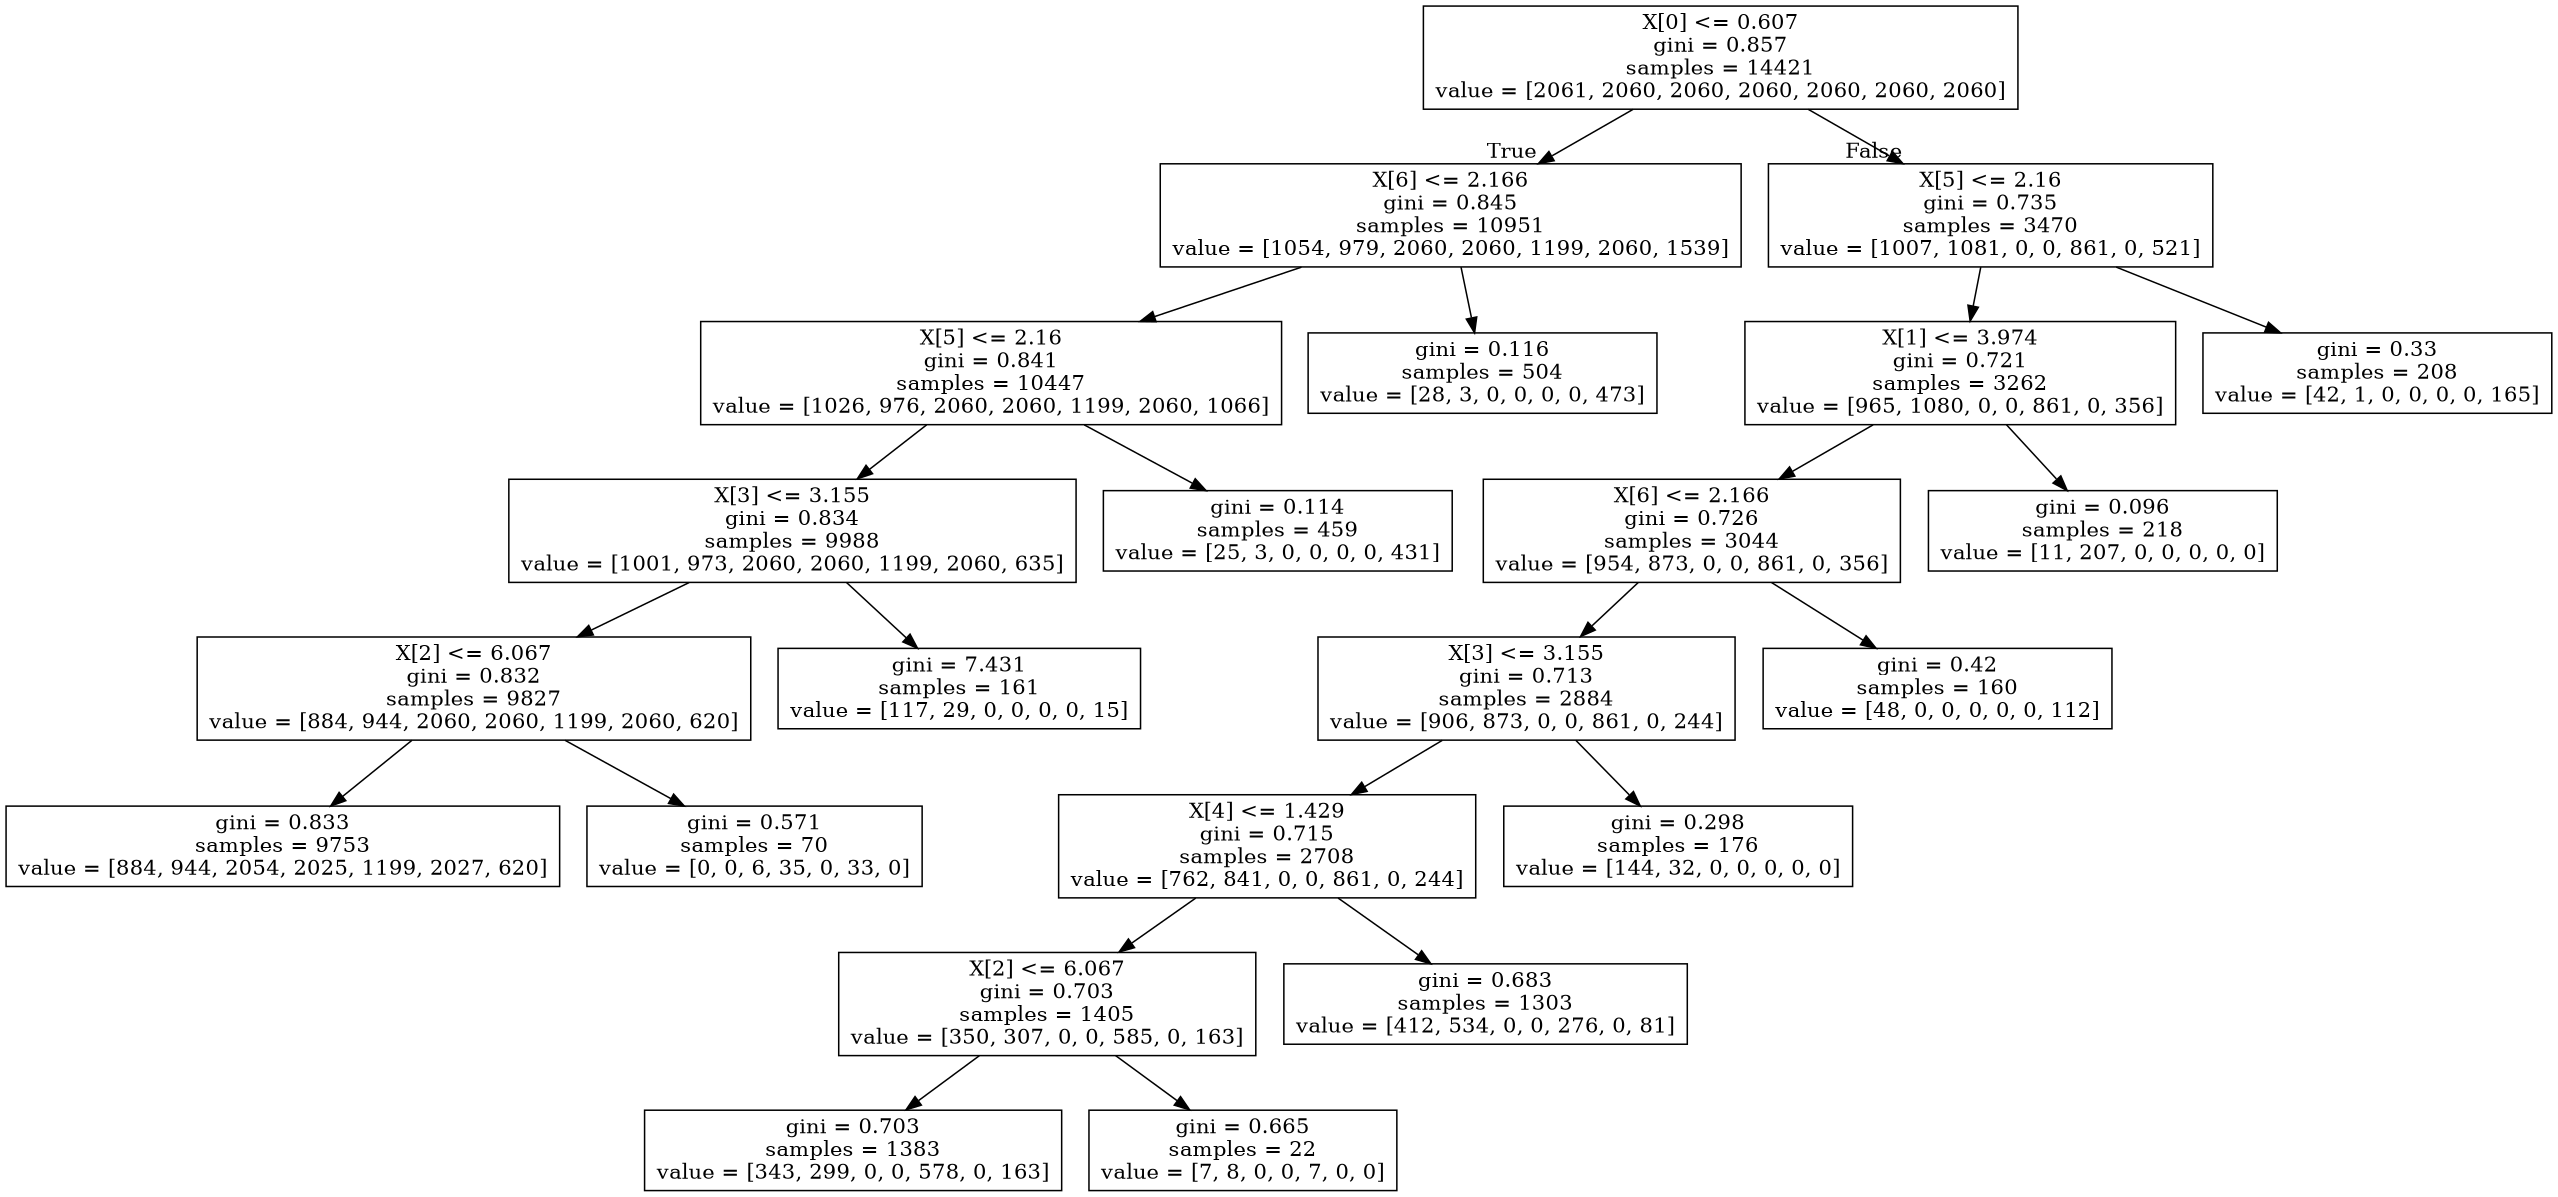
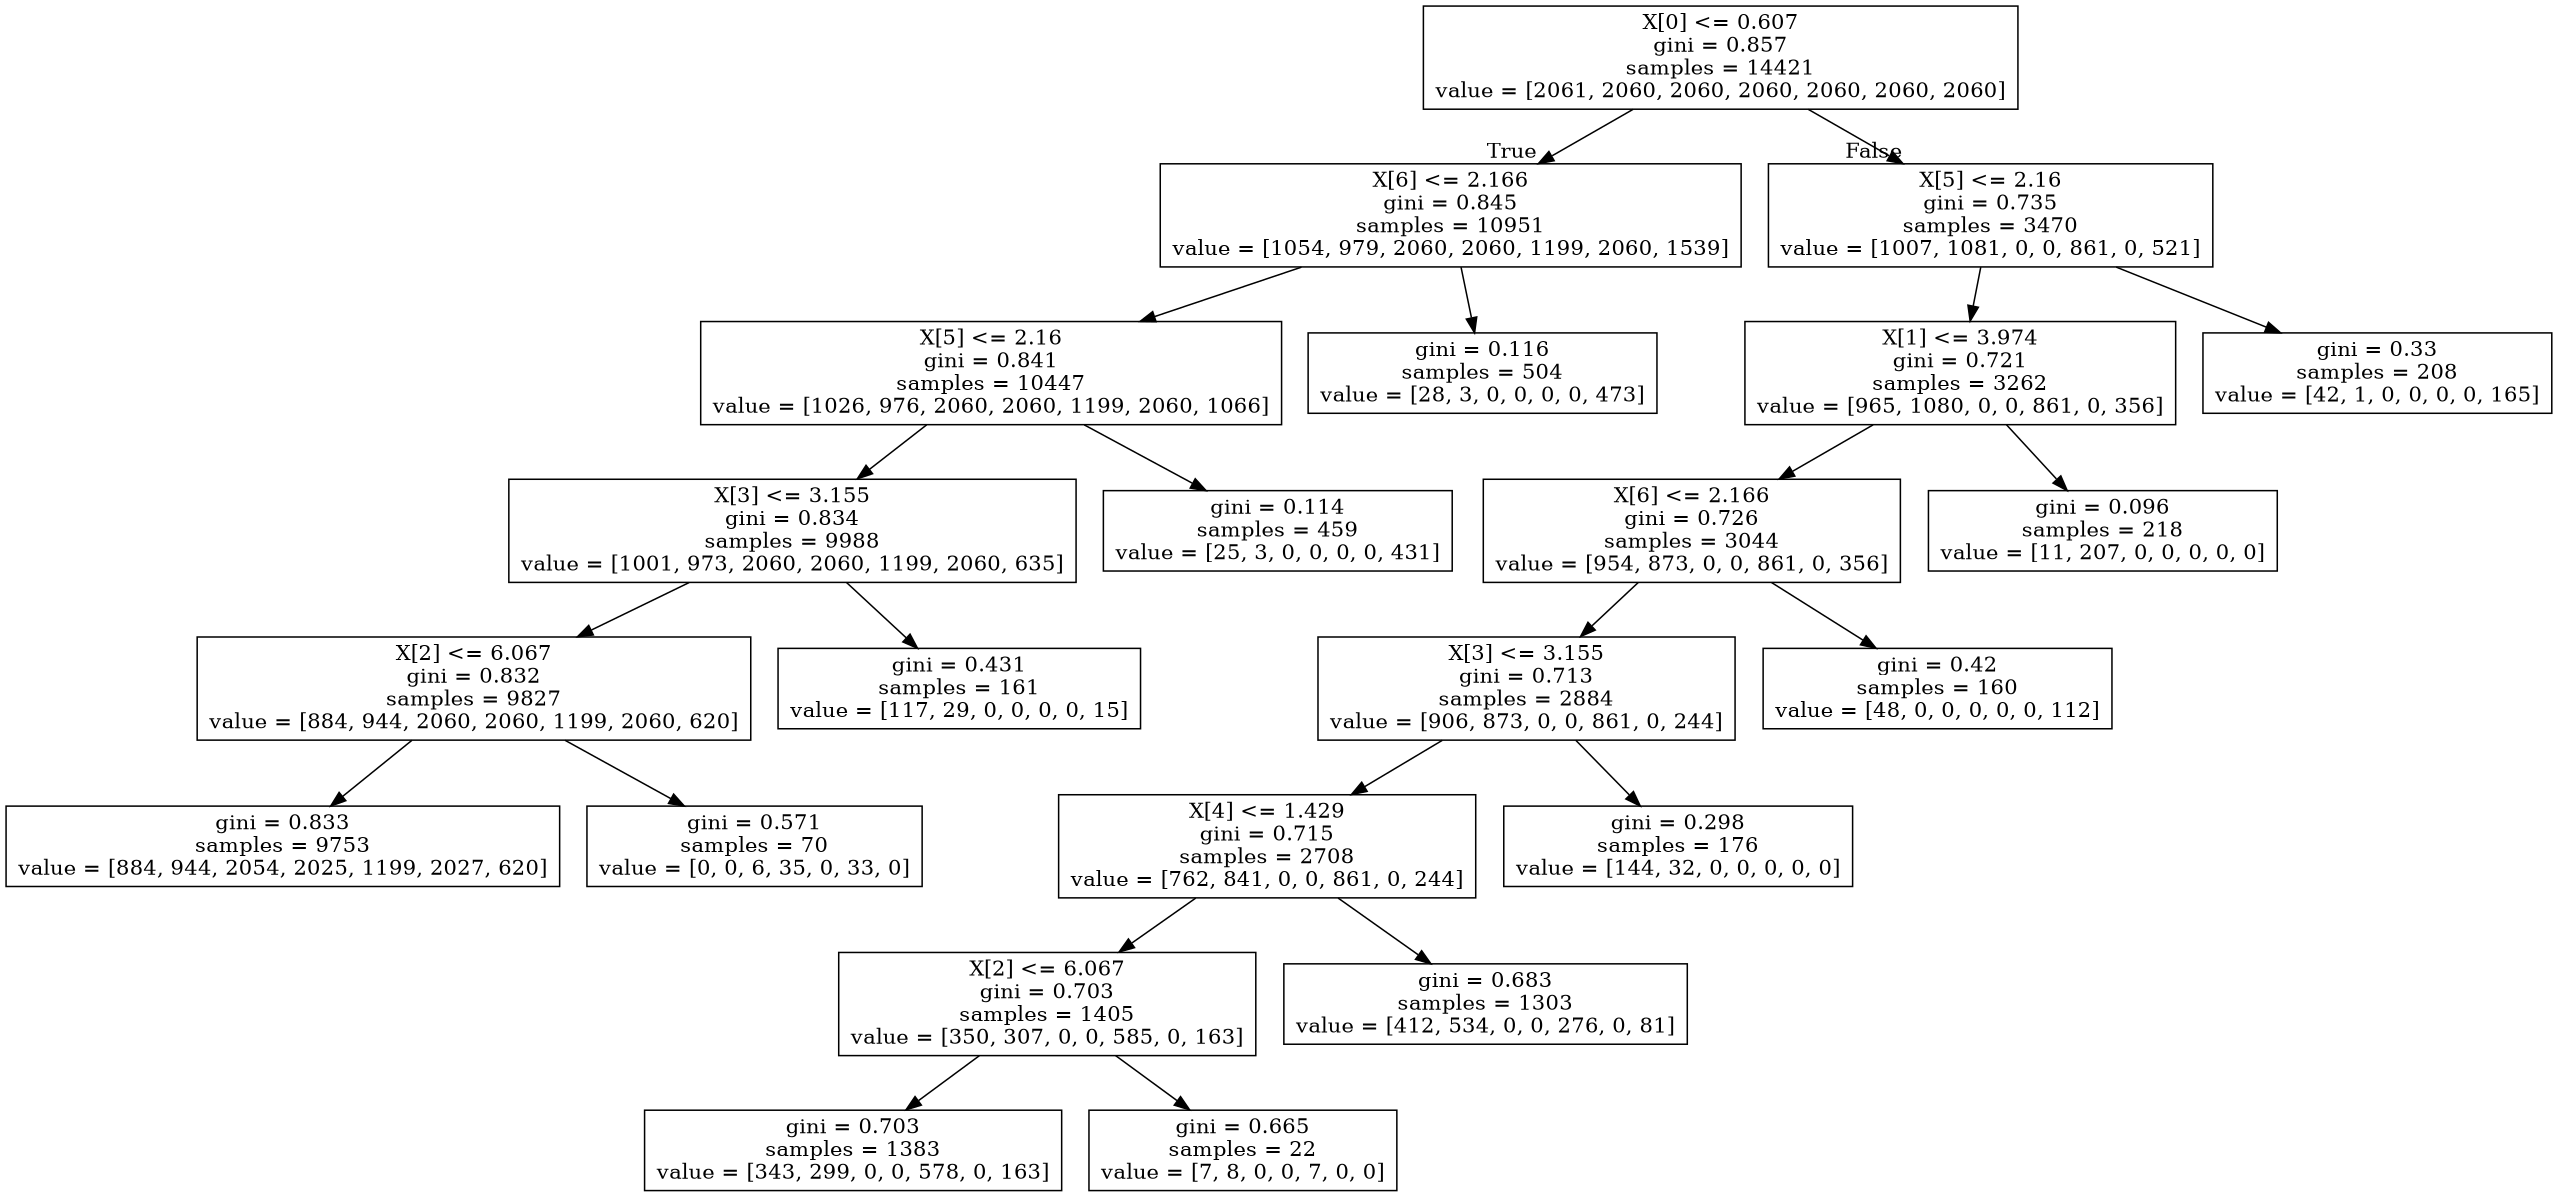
node "gini = 7.431 samples = 161 value = [117, 29, 0, 0, 0, 0, 15]": label "gini = 7.431 samples = 161 value = [117, 29, 0, 0, 0, 0, 15]" -> "gini = 0.431 samples = 161 value = [117, 29, 0, 0, 0, 0, 15]"
